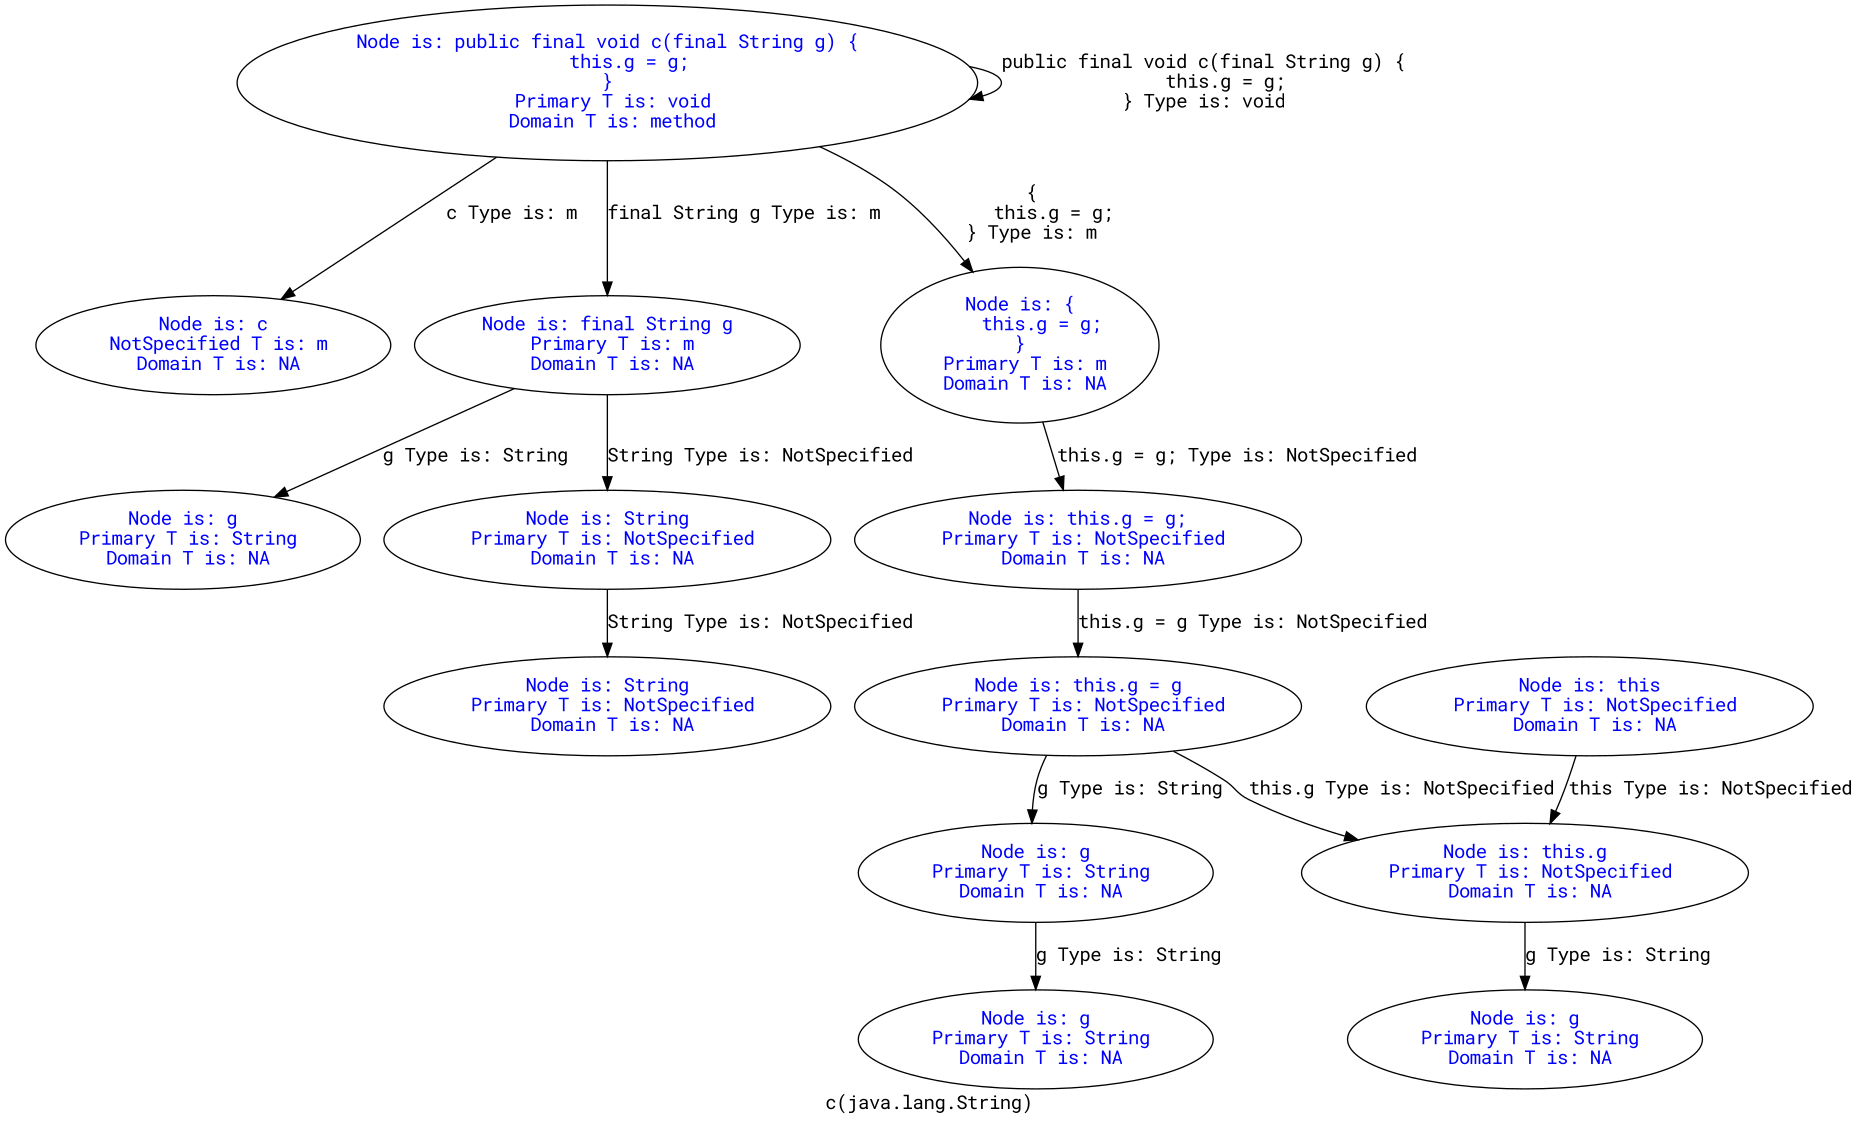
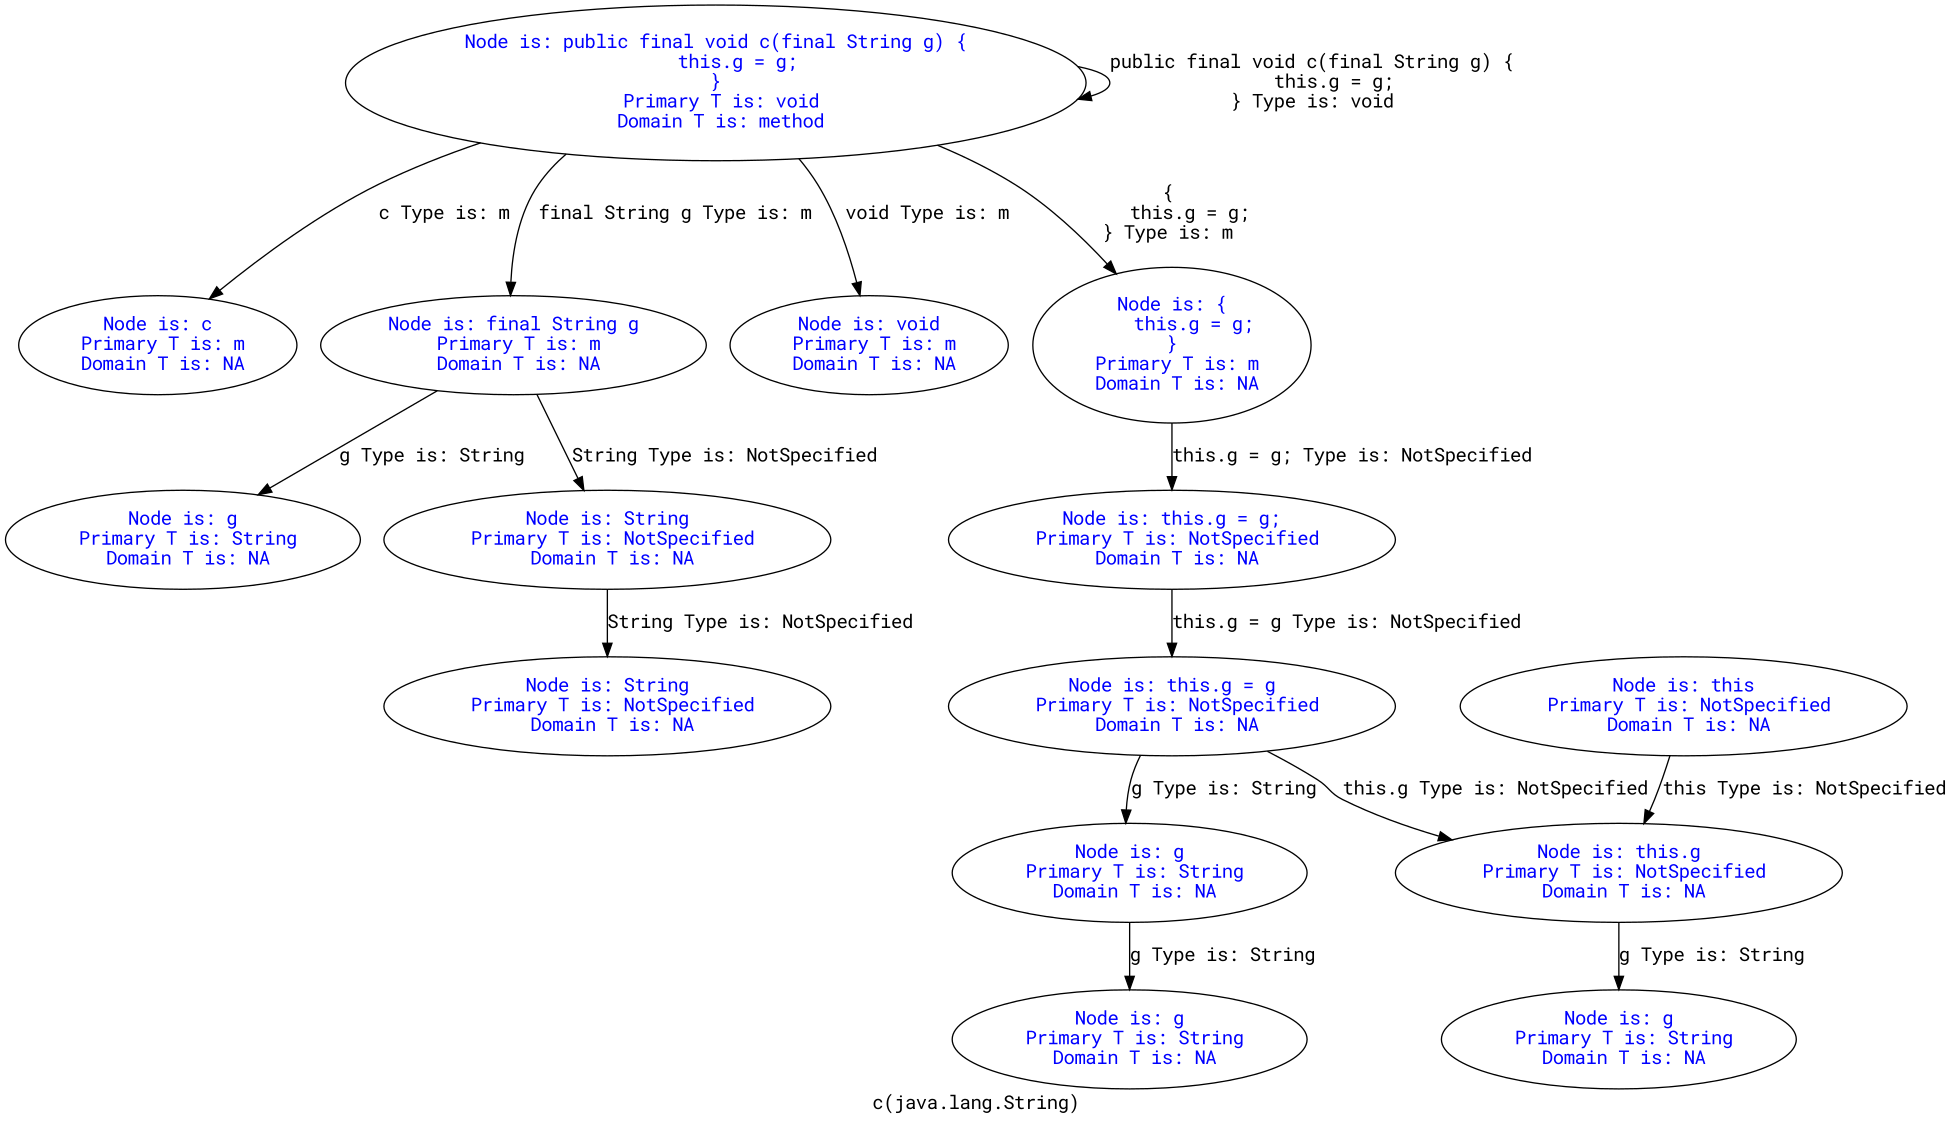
node "Node is: c NotSpecified T is: m Domain T is: NA": label "Node is: c NotSpecified T is: m Domain T is: NA" -> "Node is: c Primary T is: m Domain T is: NA"
node "Node is: void Primary T is: m Domain T is: NA": added
